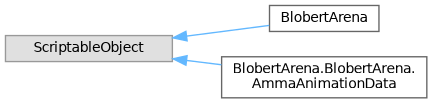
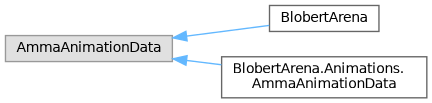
node "ScriptableObject": label "ScriptableObject" -> "AmmaAnimationData"
node "BlobertArena.BlobertArena. AmmaAnimationData": label "BlobertArena.BlobertArena. AmmaAnimationData" -> "BlobertArena.Animations. AmmaAnimationData"
